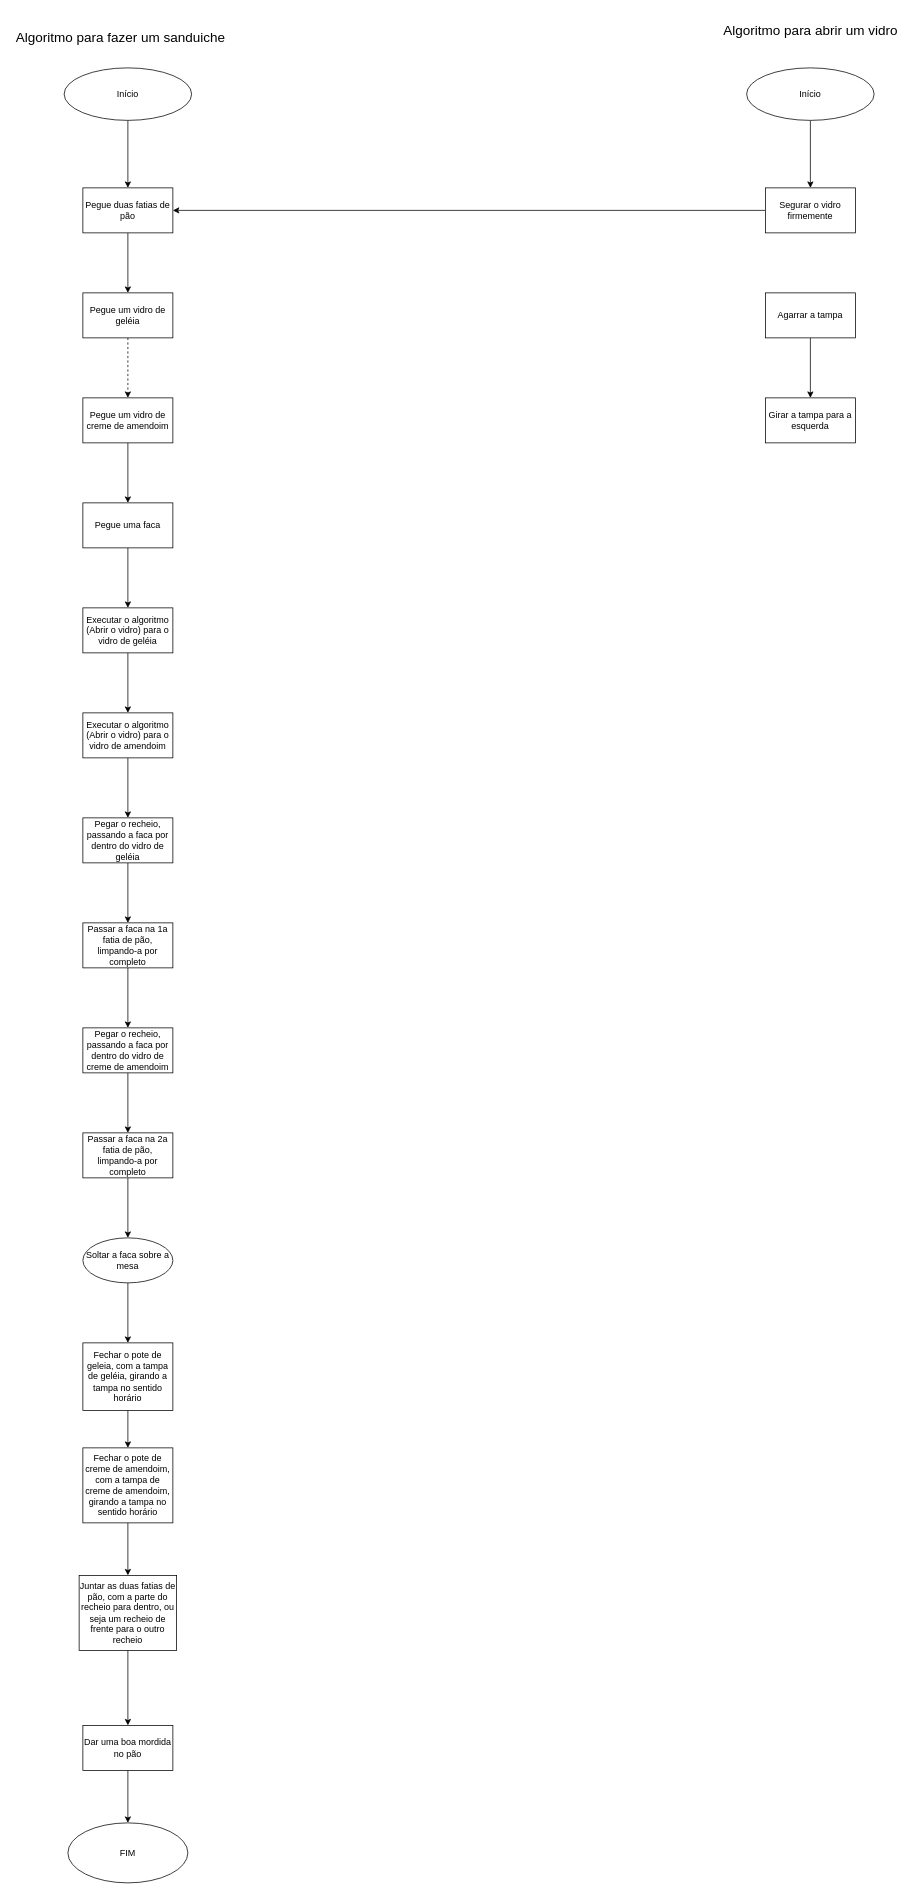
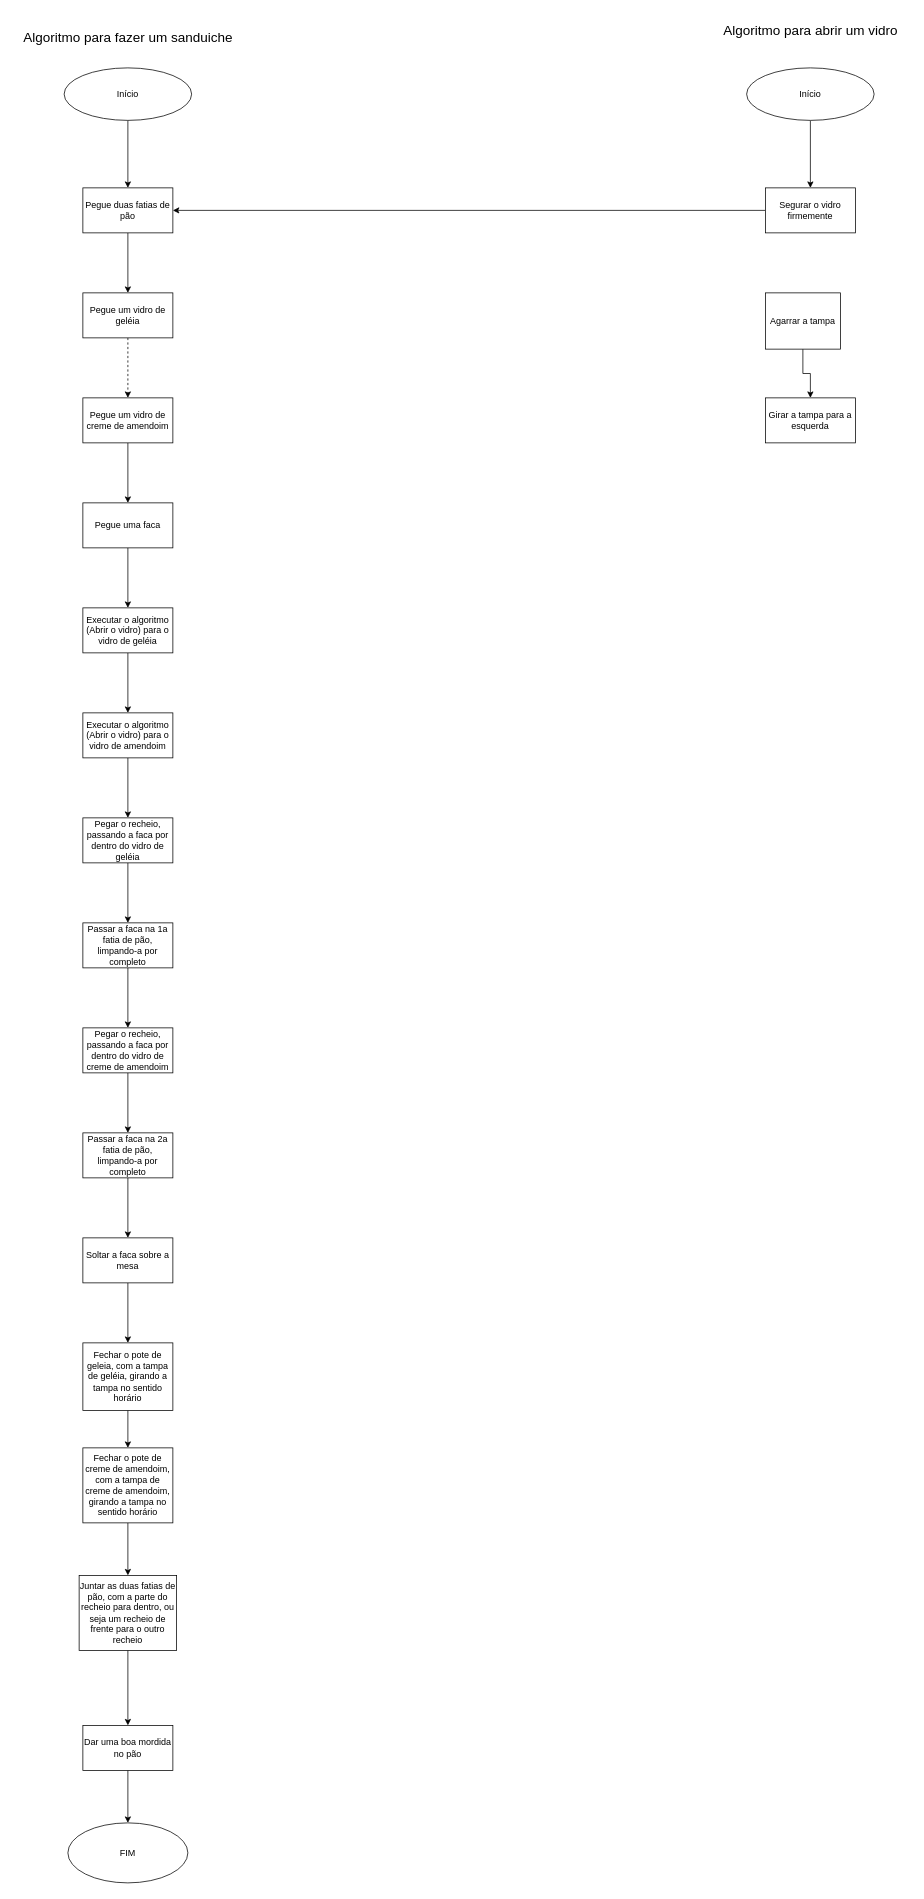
node "Algoritmo para fazer um sanduiche": moved (120, 38) -> (128, 38)
node "Agarrar a tampa": size 90x45 -> 75x56
node "Soltar a faca sobre a mesa": shape ellipse -> rectangle
